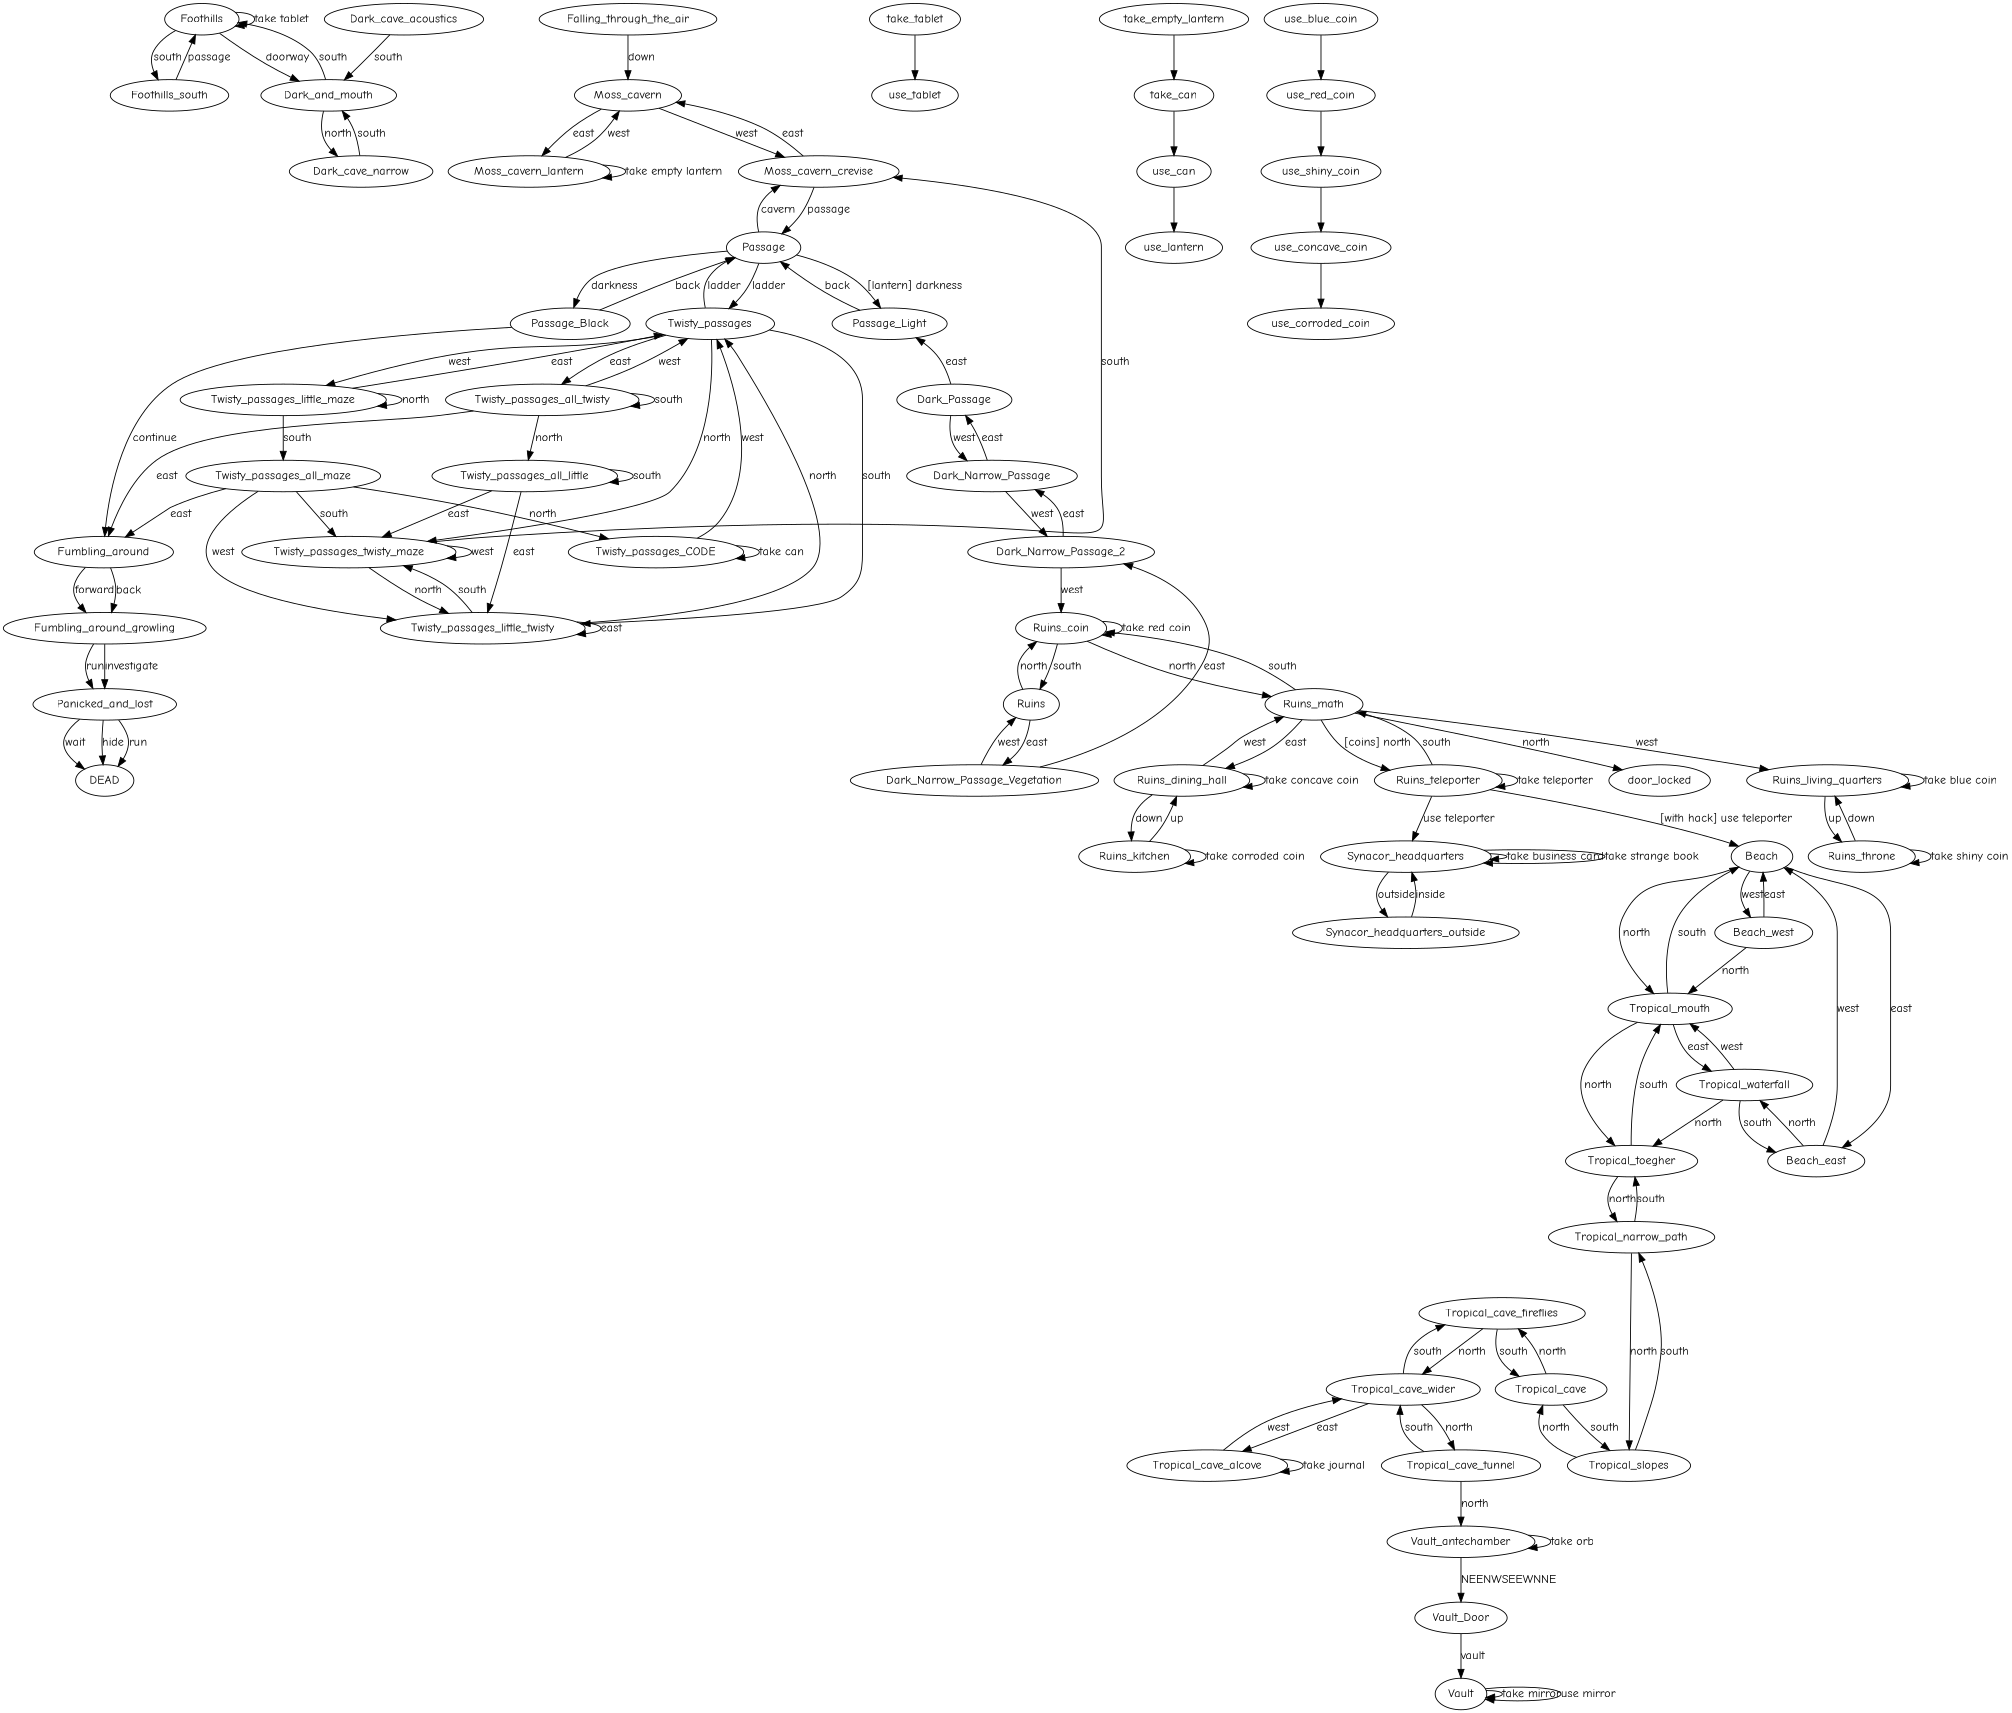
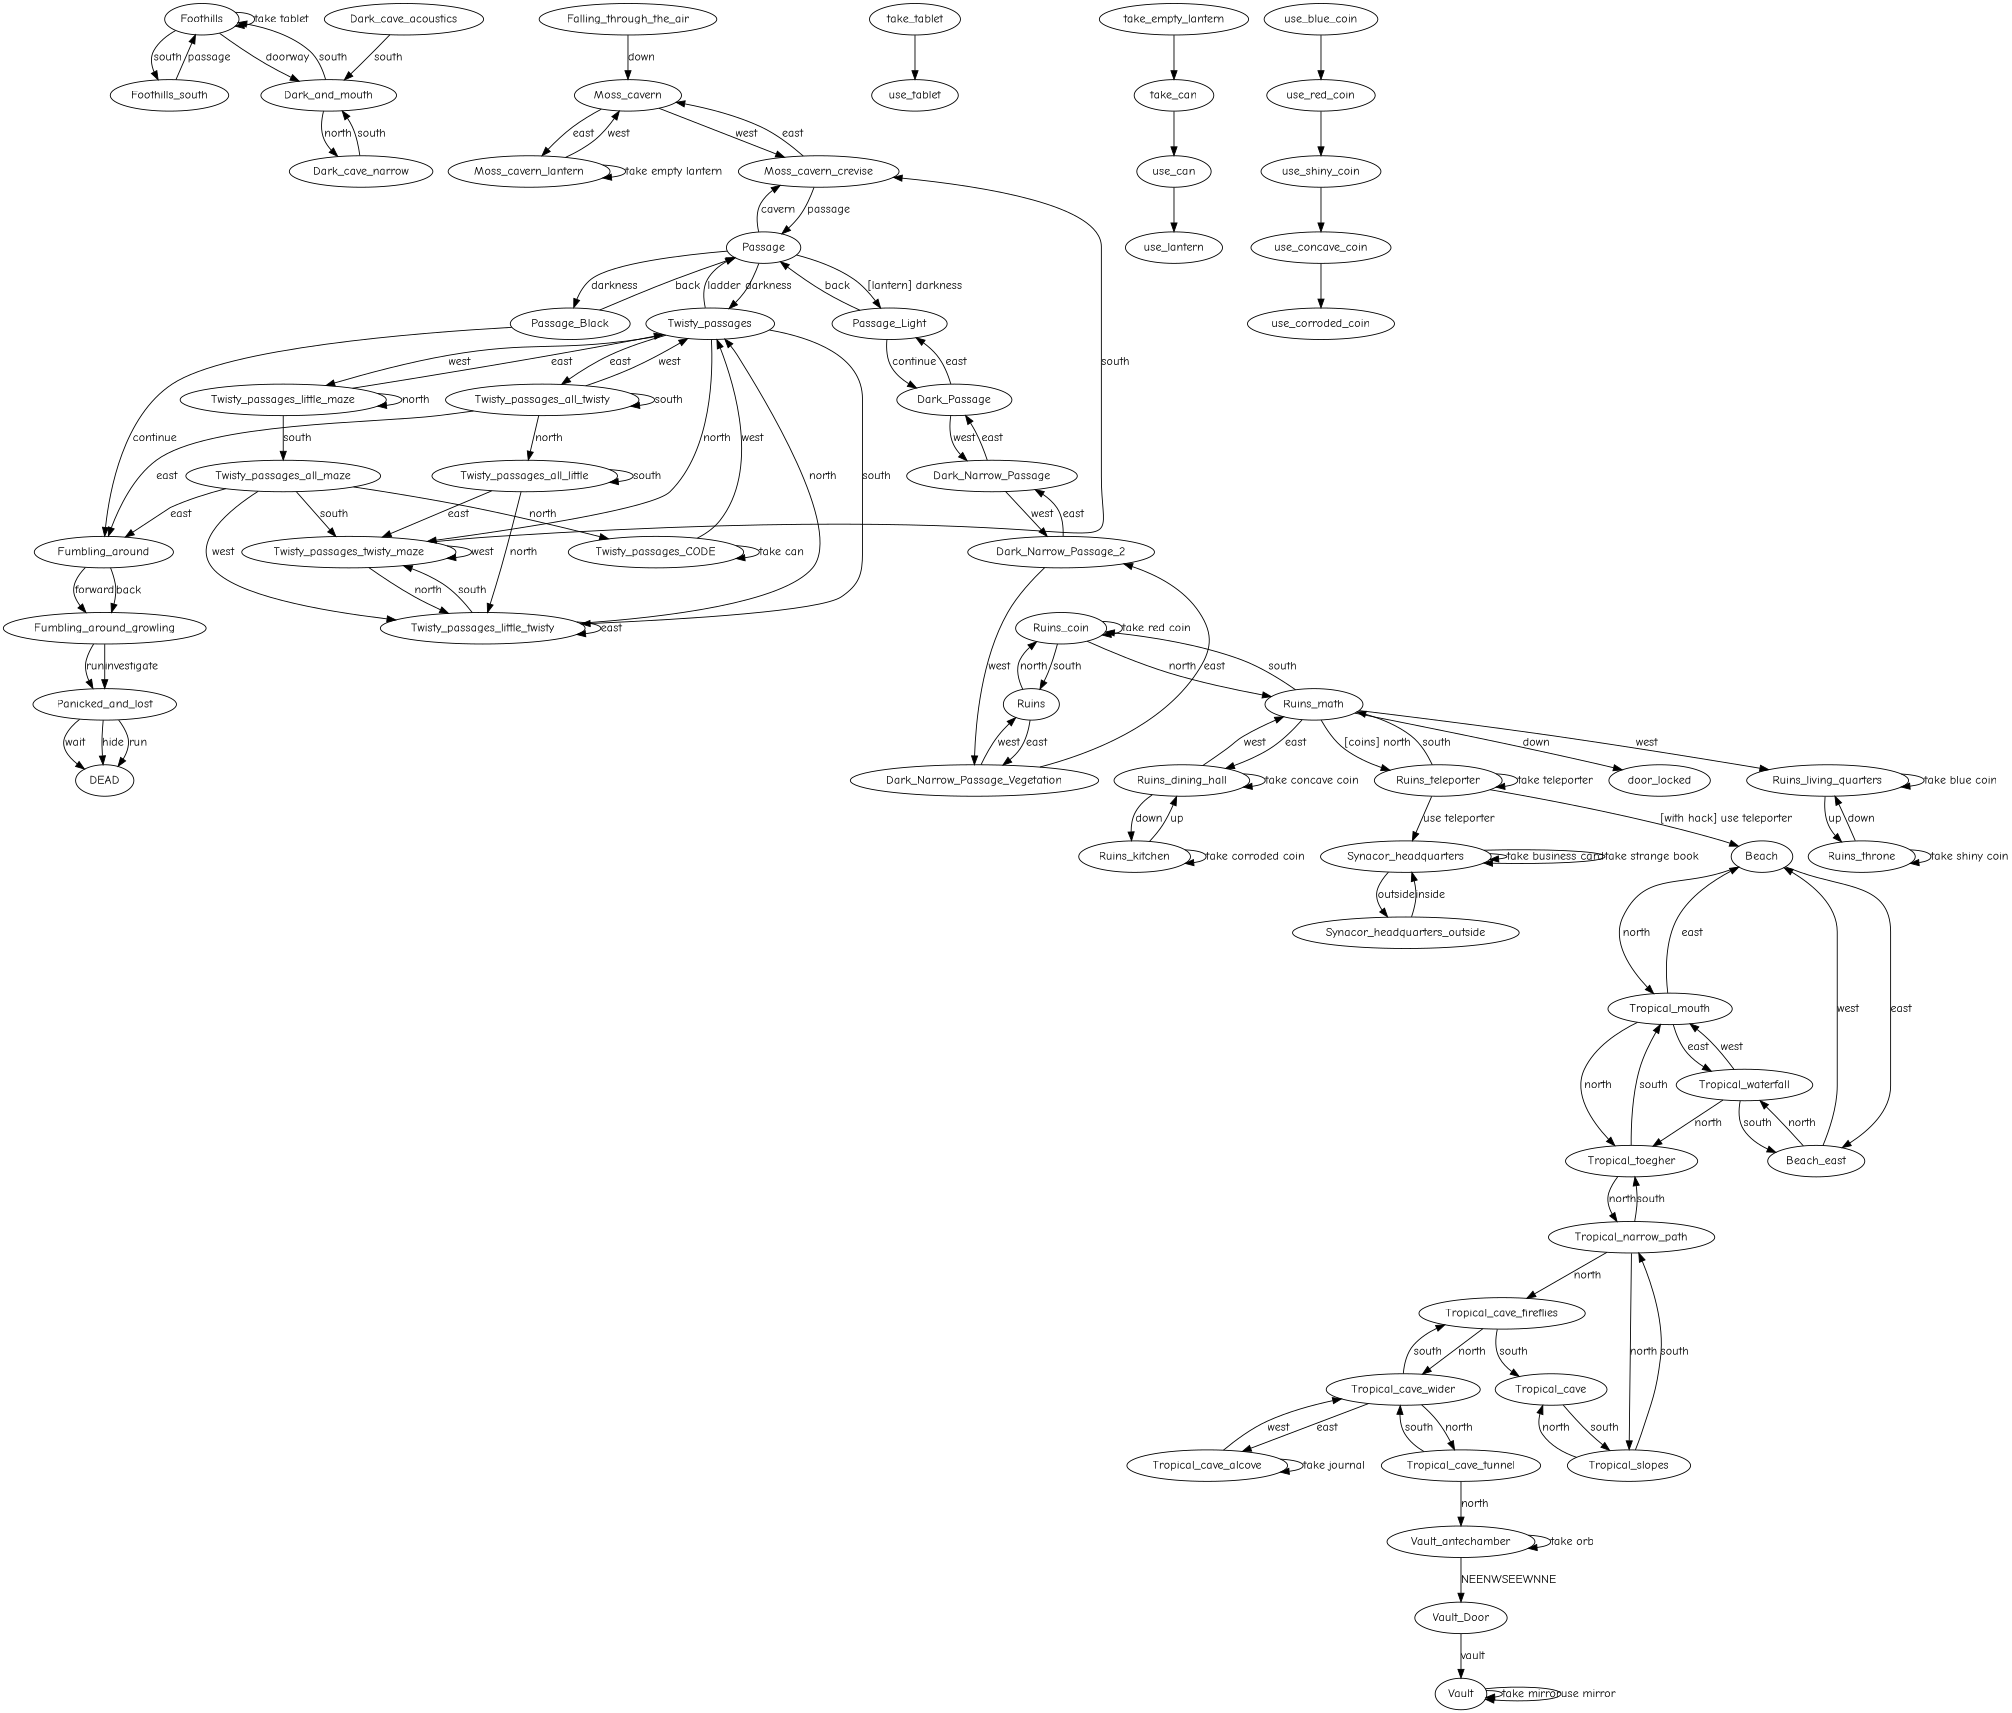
edge "Passage" -> "Twisty_passages": label "ladder" -> "darkness"
edge "Passage_Light" -> "Dark_Passage": added, label "continue"
edge "Twisty_passages_all_little" -> "Twisty_passages_little_twisty": label "east" -> "north"
edge "Dark_Narrow_Passage_2" -> "Ruins_coin": now "Dark_Narrow_Passage_2" -> "Dark_Narrow_Passage_Vegetation"
edge "Ruins_math" -> "door_locked": label "north" -> "down"
edge "Tropical_mouth" -> "Beach": label "south" -> "east"
node "Beach_west": removed
edge "Tropical_cave" -> "Tropical_cave_fireflies": now "Tropical_narrow_path" -> "Tropical_cave_fireflies"
